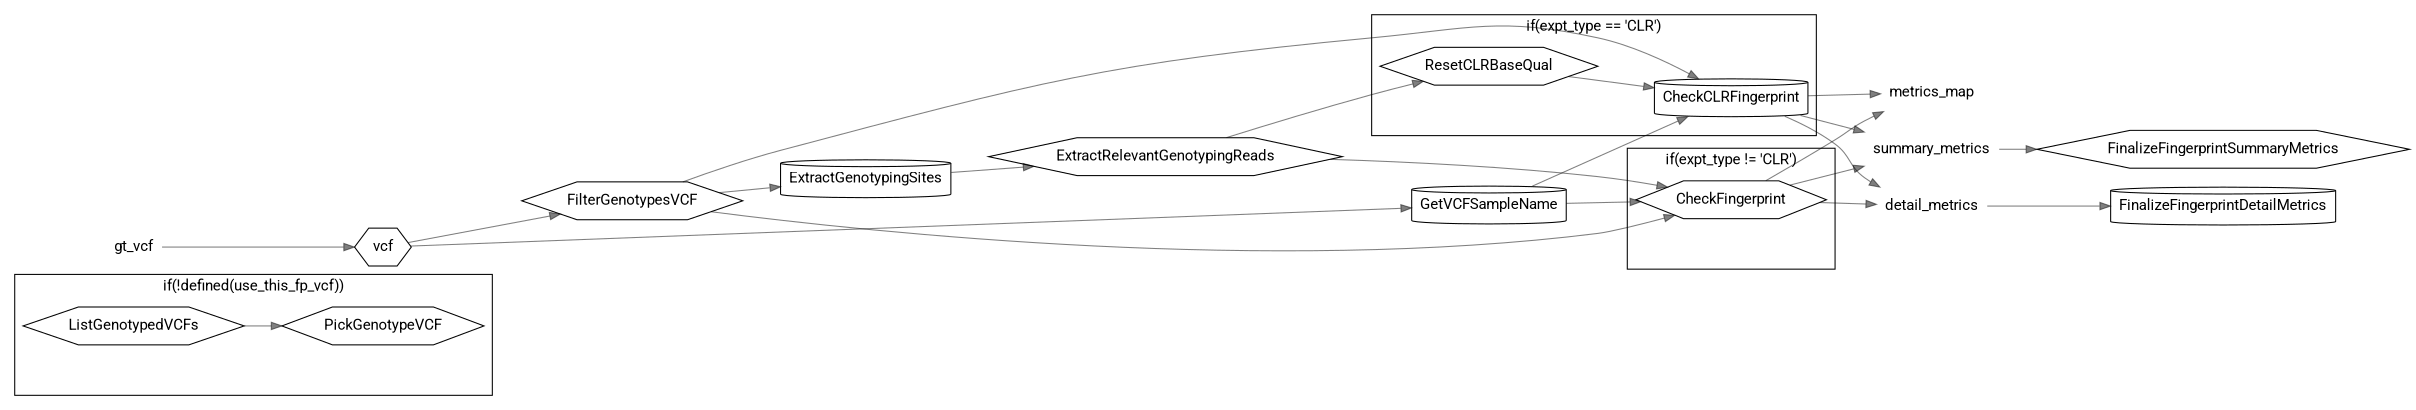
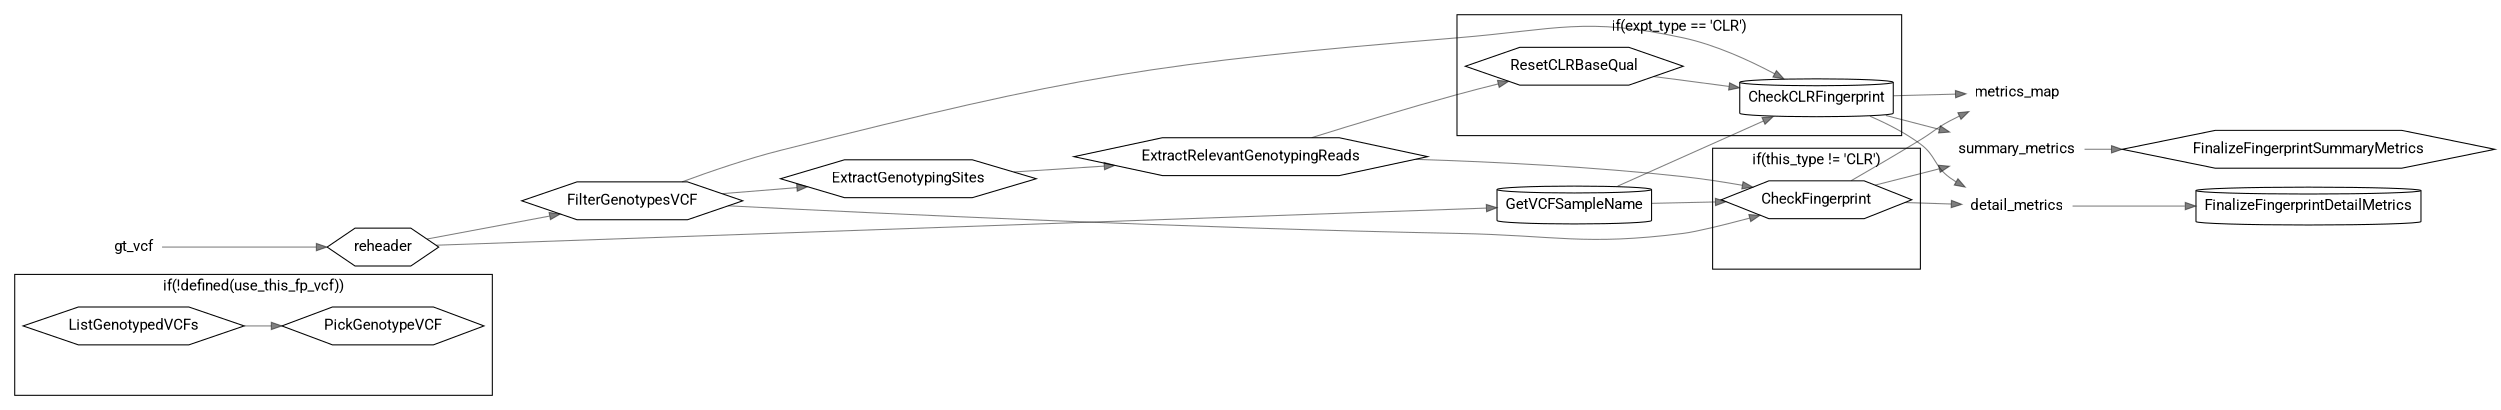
cluster "if(expt_type != 'CLR')": label "if(expt_type != 'CLR')" -> "if(this_type != 'CLR')"
node "ExtractGenotypingSites": shape cylinder -> hexagon
node "vcf": label "vcf" -> "reheader"
